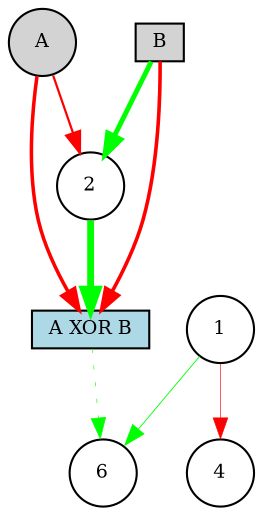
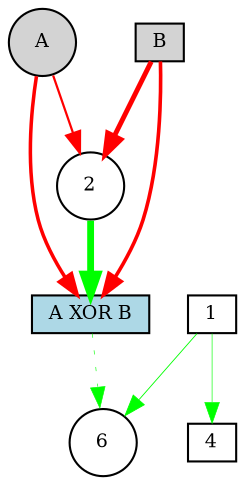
edge "B" -> "2": color green -> red
node "1": shape circle -> box
edge "1" -> "4": color red -> green
node "4": shape circle -> box
